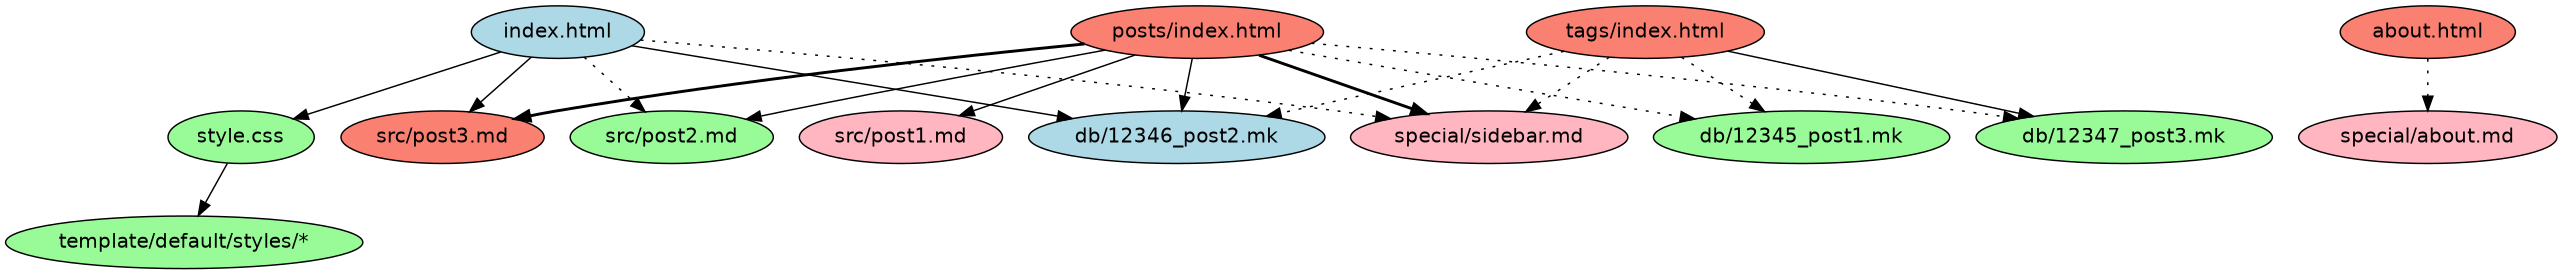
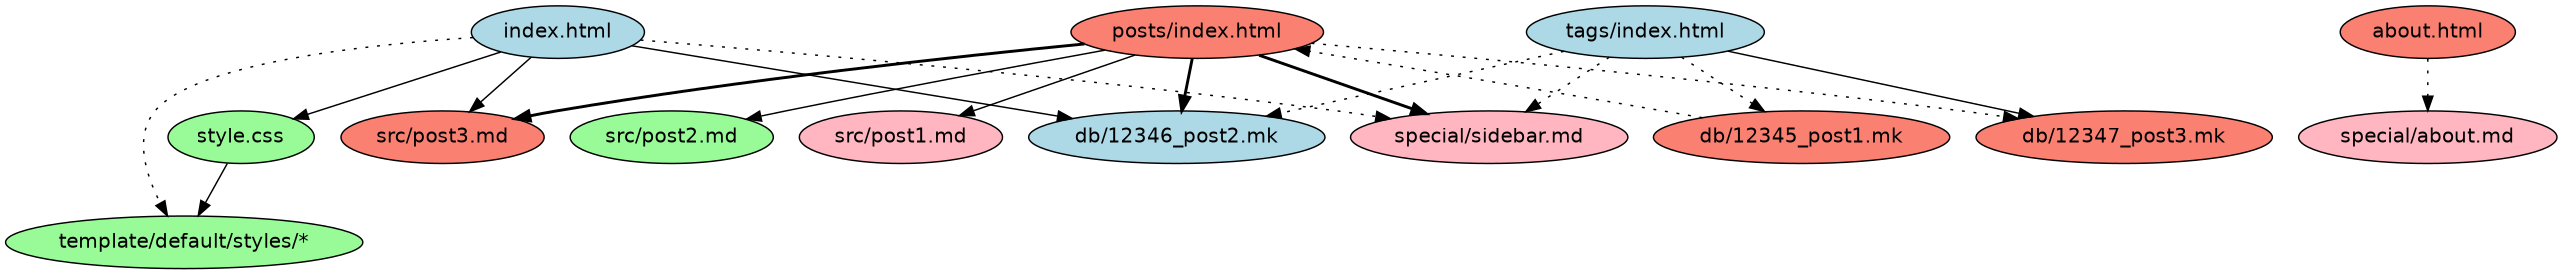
node "tags/index.html": fillcolor salmon -> lightblue
edge "posts/index.html" -> "db/12346_post2.mk": style solid -> bold
edge "index.html" -> "src/post2.md": now "index.html" -> "template/default/styles/*"
edge "posts/index.html" -> "db/12345_post1.mk": reversed
node "db/12345_post1.mk": fillcolor palegreen -> salmon
node "db/12347_post3.mk": fillcolor palegreen -> salmon
